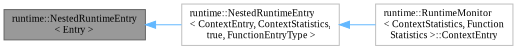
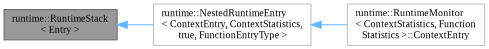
node "runtime::NestedRuntimeEntry < Entry >": label "runtime::NestedRuntimeEntry < Entry >" -> "runtime::RuntimeStack < Entry >"
